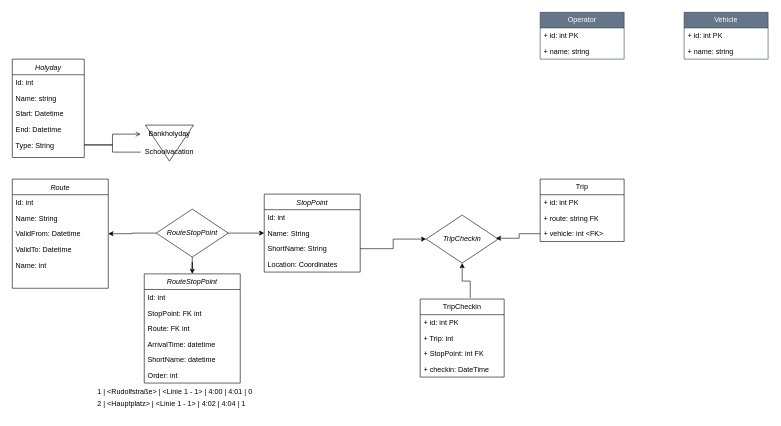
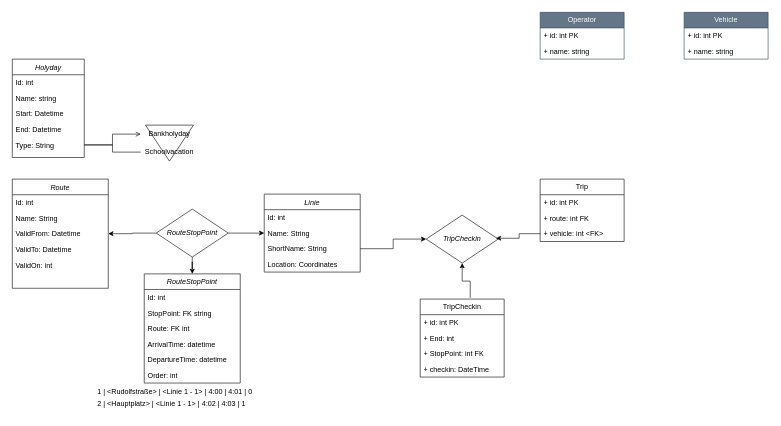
node "StopPoint": label "StopPoint" -> "Linie"
node "+ route: string FK": label "+ route: string FK" -> "+ route: int FK"
node "Name: int": label "Name: int" -> "ValidOn: int"
node "StopPoint: FK int": label "StopPoint: FK int" -> "StopPoint: FK string"
node "+ Trip: int": label "+ Trip: int" -> "+ End: int"
node "ShortName: datetime": label "ShortName: datetime" -> "DepartureTime: datetime"
node "2 | <Hauptplatz> | <Linie 1 - 1> | 4:02 | 4:04 | 1": label "2 | <Hauptplatz> | <Linie 1 - 1> | 4:02 | 4:04 | 1" -> "2 | <Hauptplatz> | <Linie 1 - 1> | 4:02 | 4:03 | 1"
